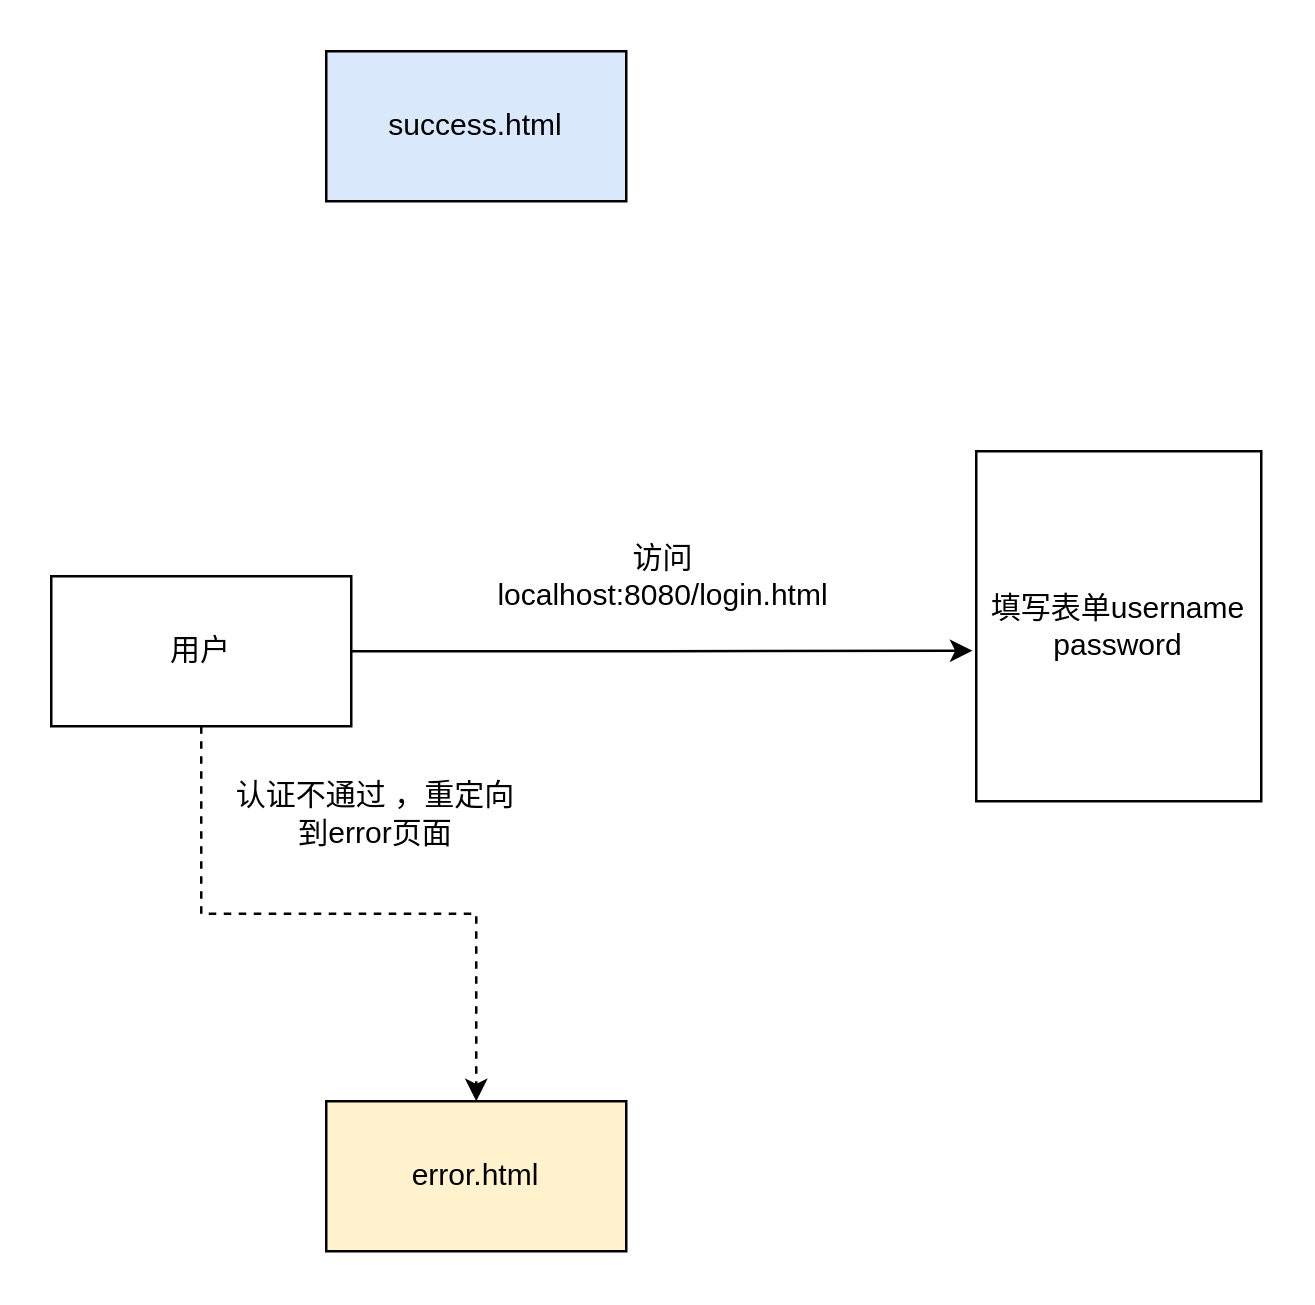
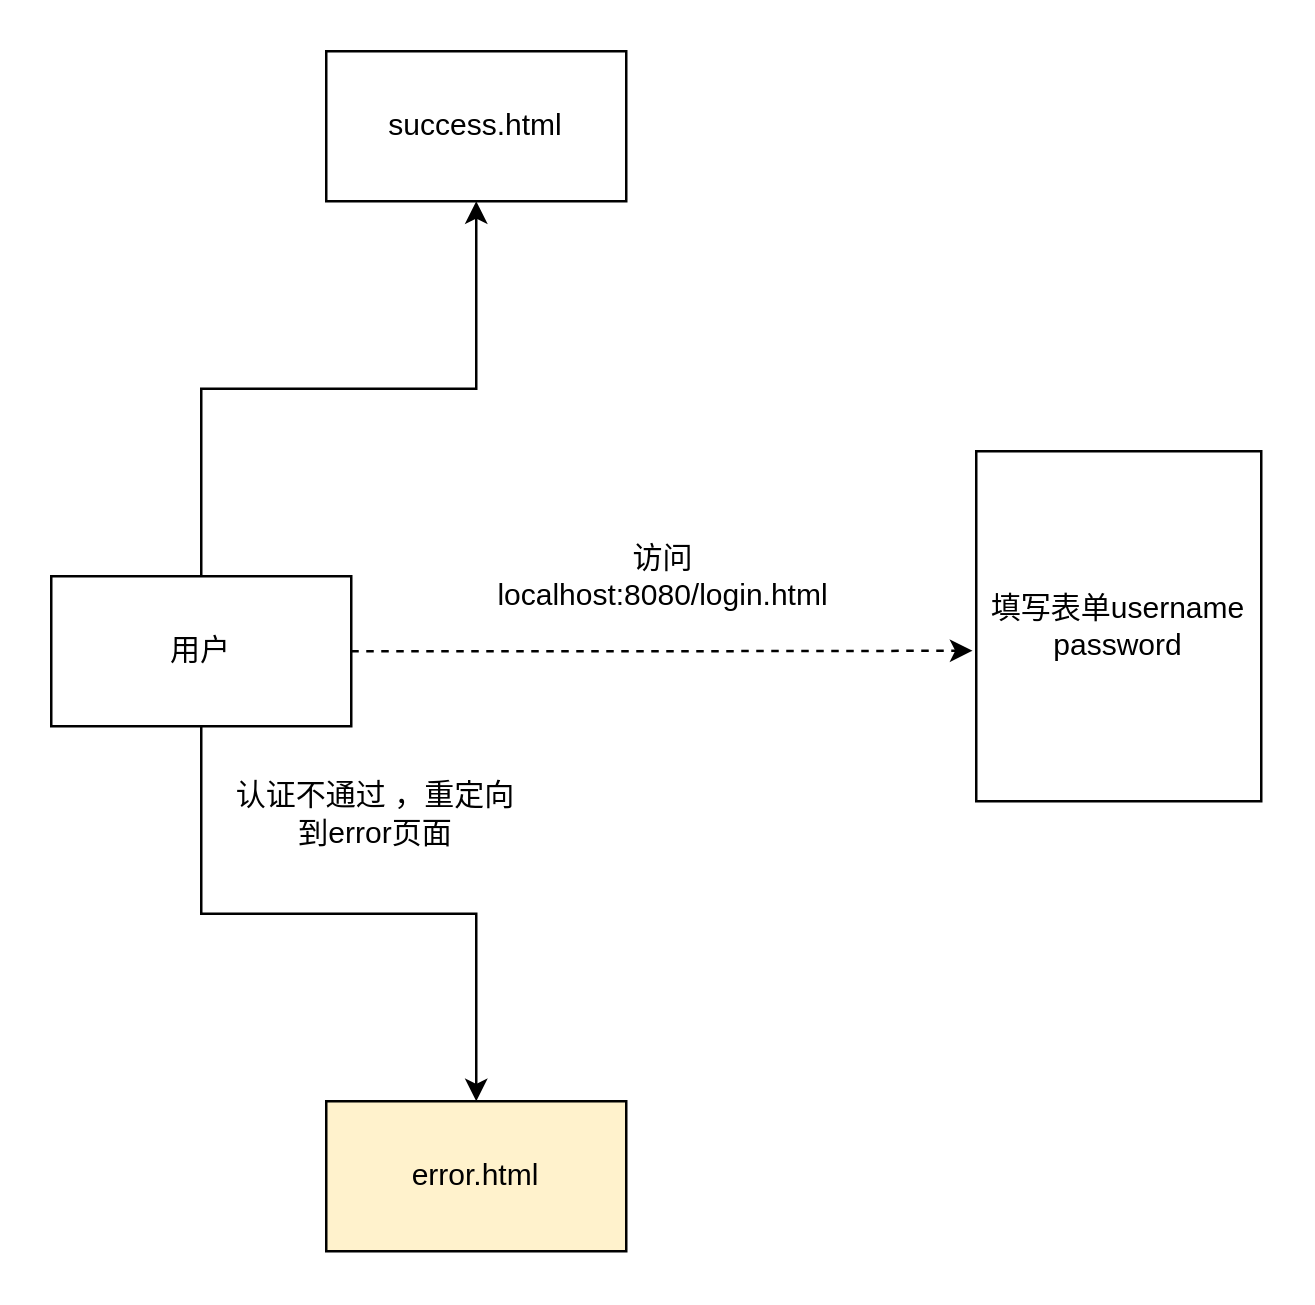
node "success.html": fillcolor #dae8fc -> #ffffff
edge "用户" -> "success.html": added
edge "用户" -> "填写表单username password": style solid -> dashed
edge "用户" -> "error.html": style dashed -> solid
